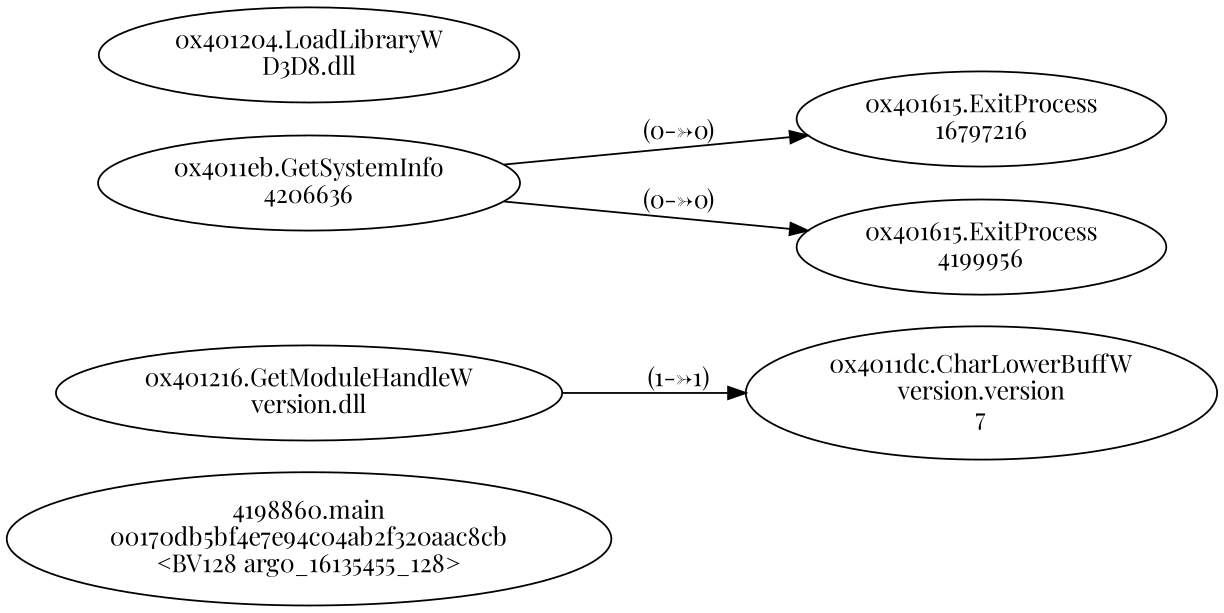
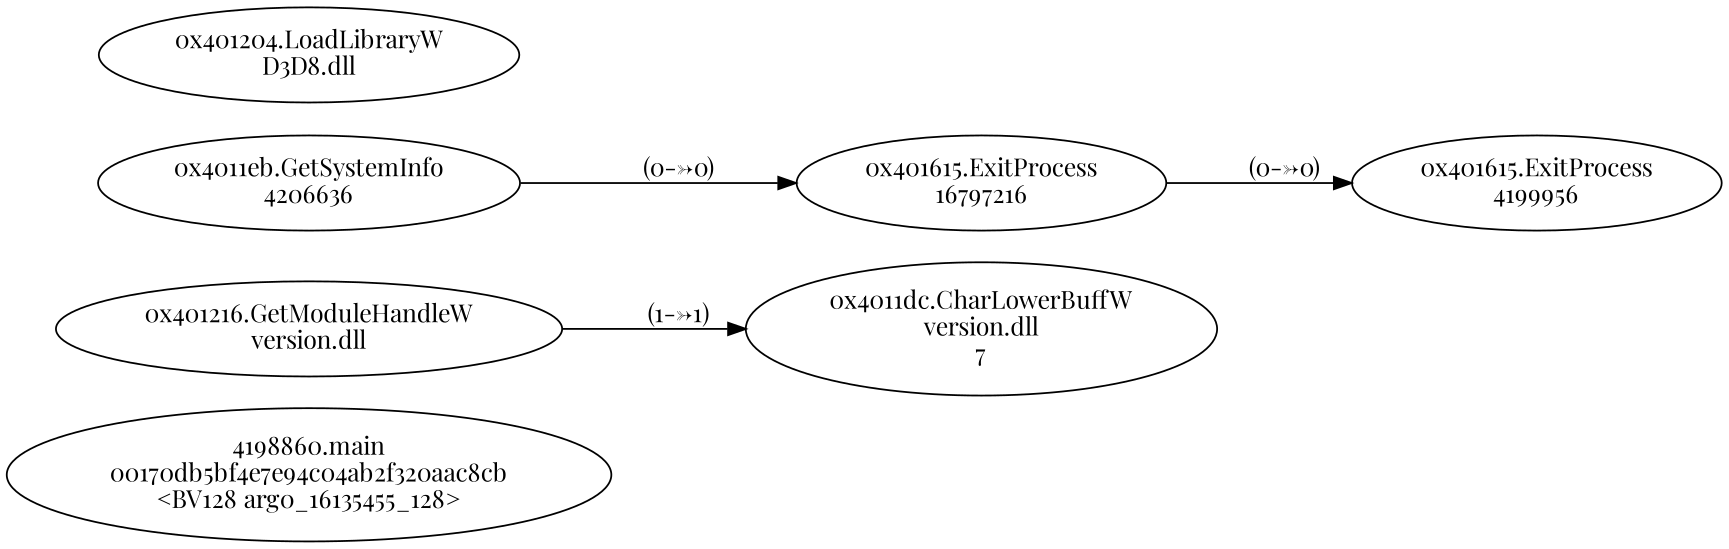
edge "0x4011eb.GetSystemInfo 4206636" -> "0x401615.ExitProcess 4199956": now "0x401615.ExitProcess 16797216" -> "0x401615.ExitProcess 4199956"
node "0x4011dc.CharLowerBuffW version.version 7": label "0x4011dc.CharLowerBuffW version.version 7" -> "0x4011dc.CharLowerBuffW version.dll 7"
